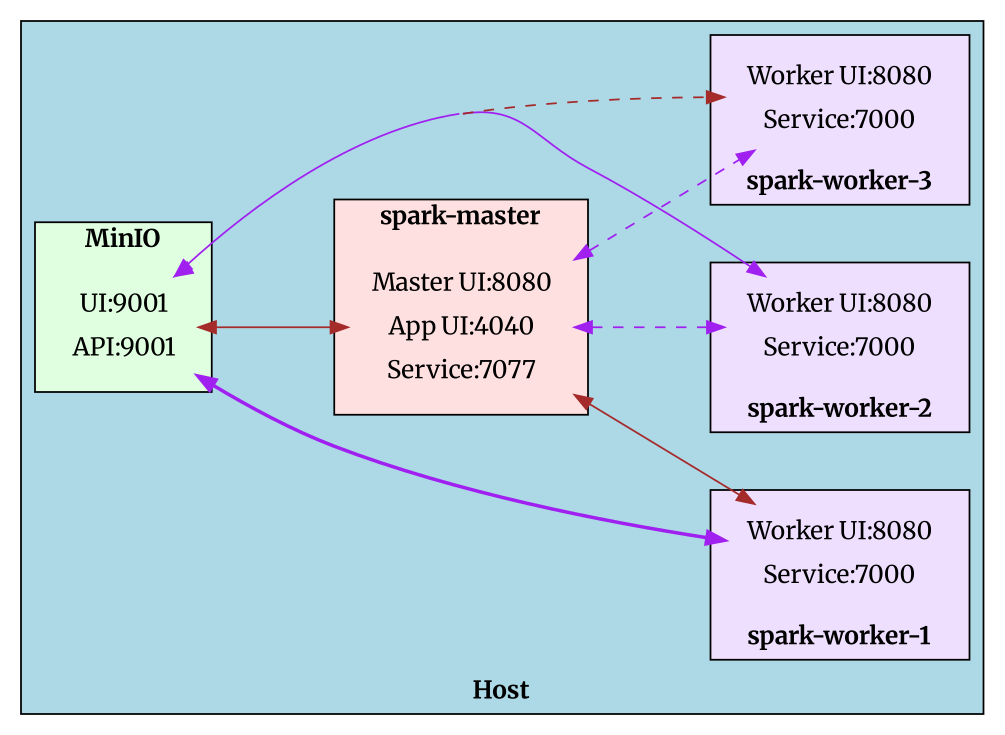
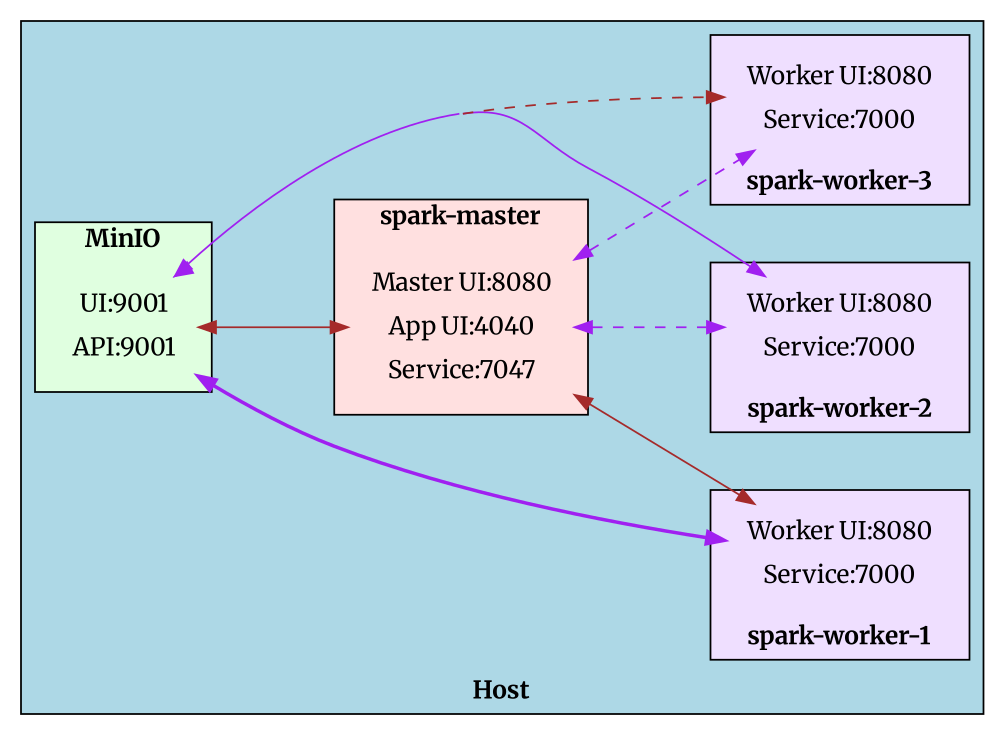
node "Master UI:8080": text "Service:7077" -> "Service:7047"
